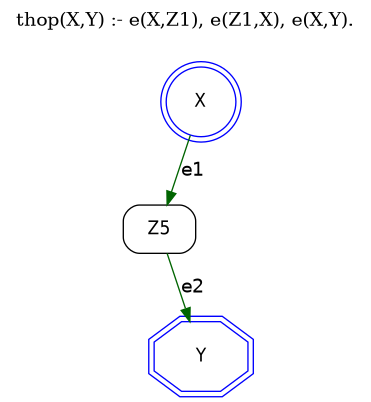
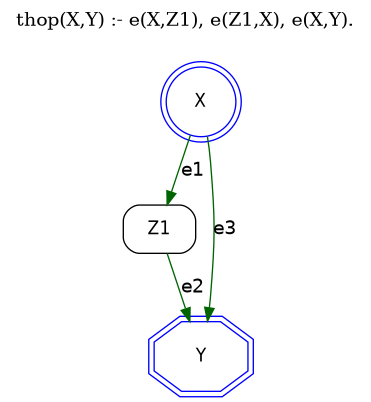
edge "X" -> "Y": added, label "e3"
node "Z5": label "Z5" -> "Z1"
